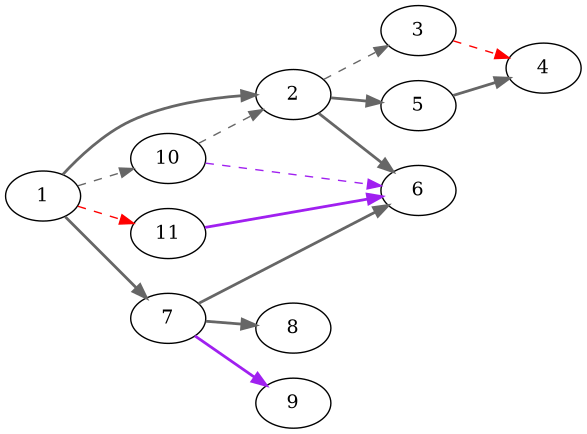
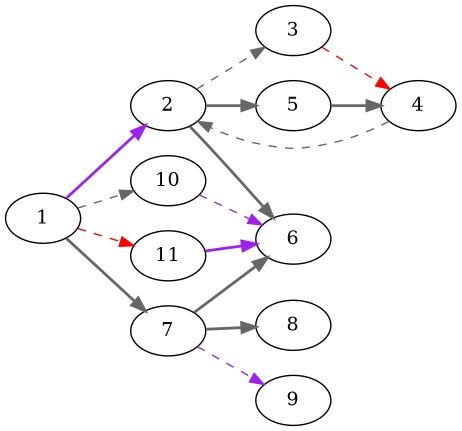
edge "1" -> "2": color gray40 -> purple
edge "10" -> "2": now "4" -> "2"
edge "7" -> "9": style bold -> dashed
